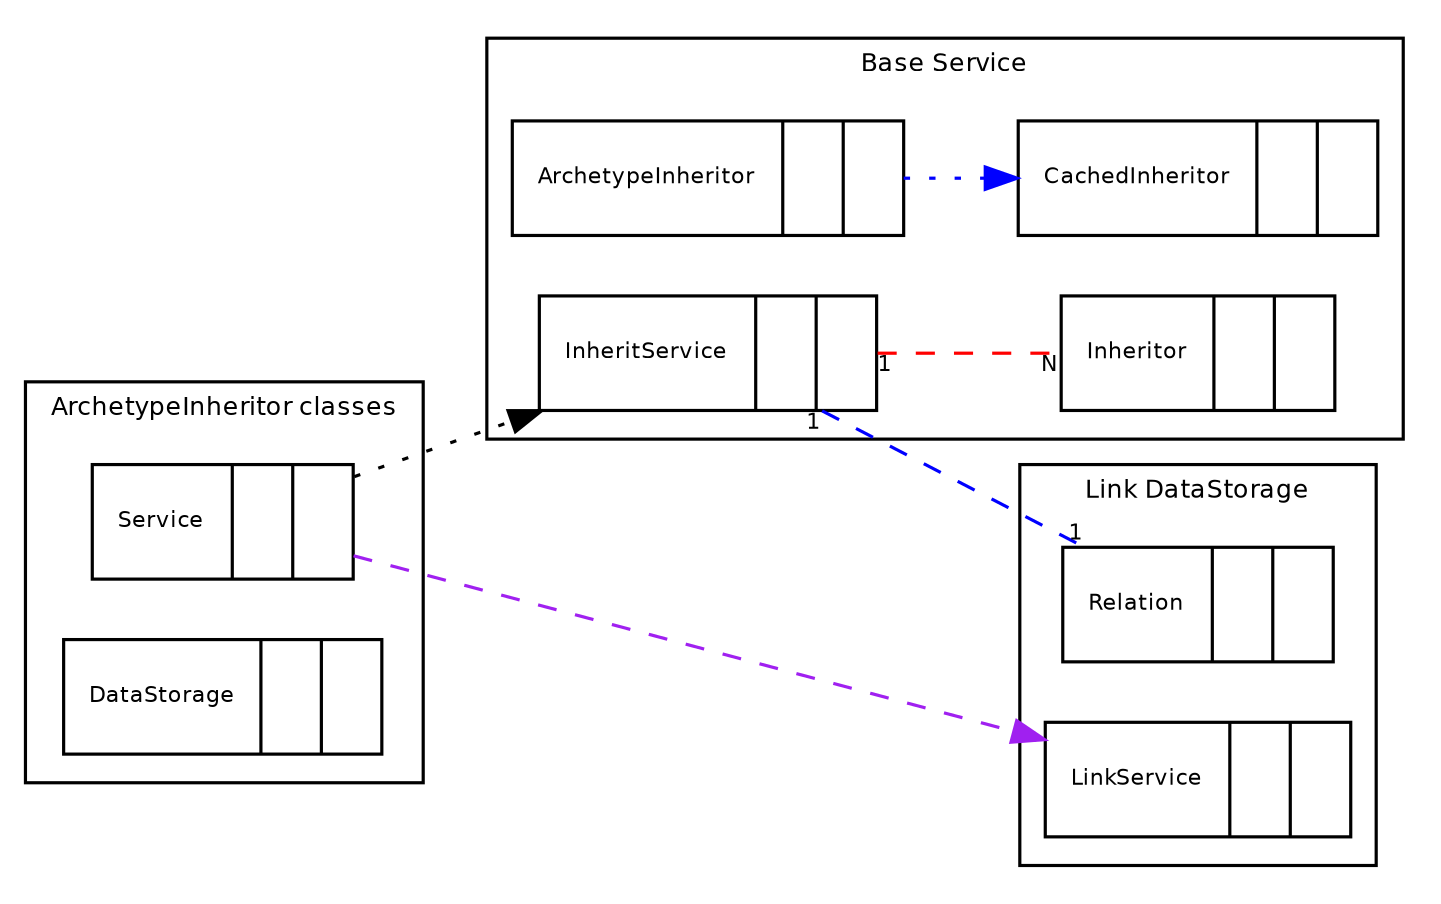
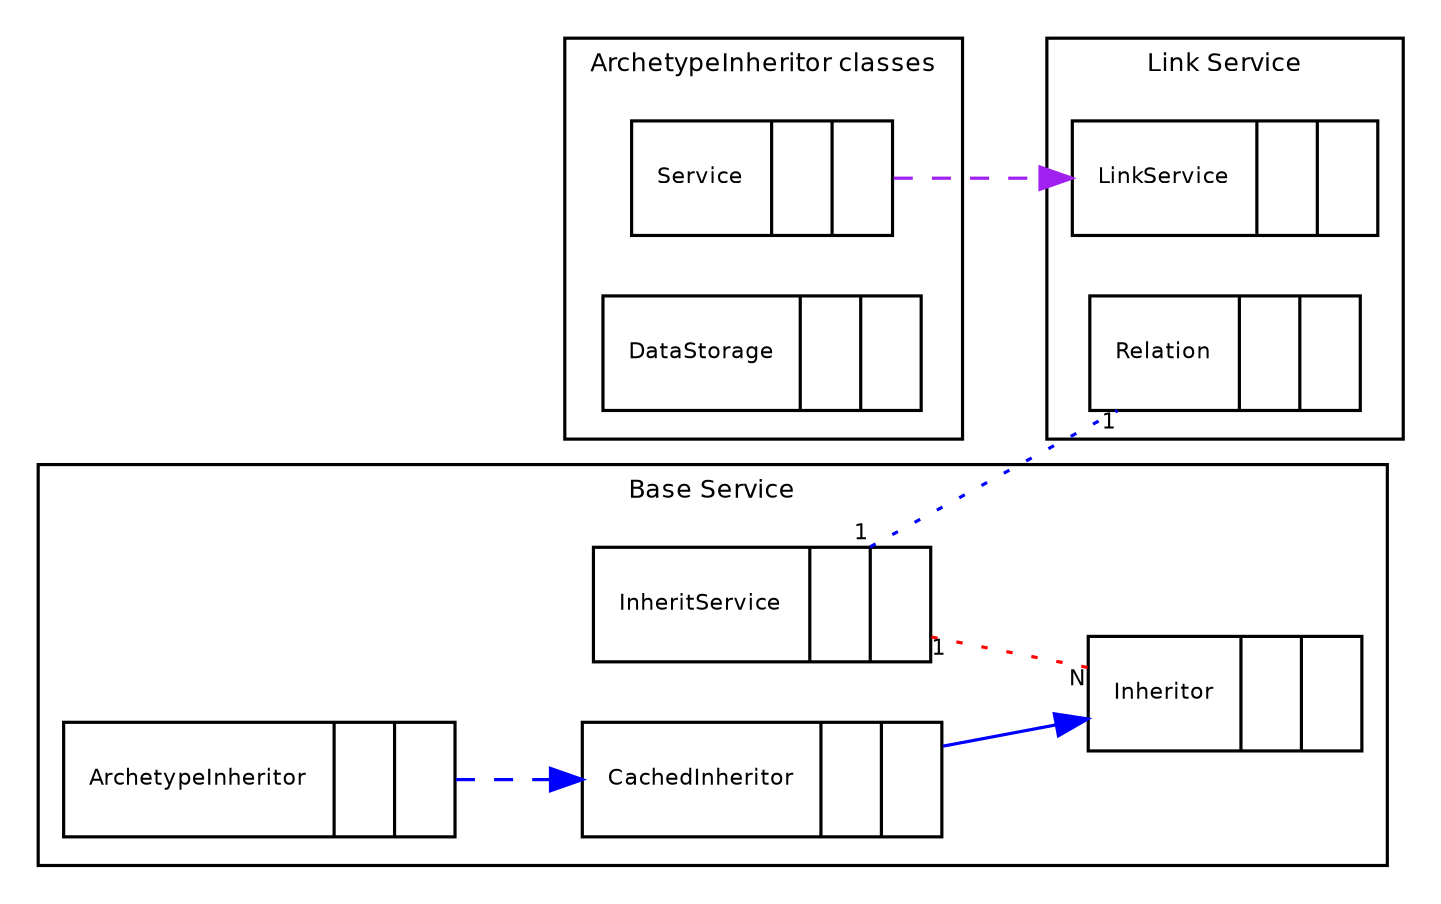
edge "ArchetypeInheritor" -> "CachedInheritor": style dotted -> dashed
edge "InheritService" -- "Inheritor": style dashed -> dotted
edge "Service" -> "InheritService": removed
edge "InheritService" -- "Relation": style dashed -> dotted
cluster "Link DataStorage": label "Link DataStorage" -> "Link Service"
edge "CachedInheritor" -> "Inheritor": added
